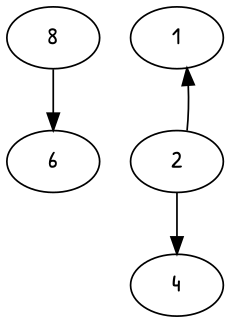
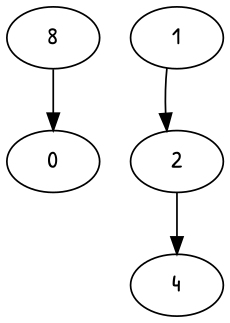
edge "2" -> "1": reversed
node "6": label "6" -> "0"
